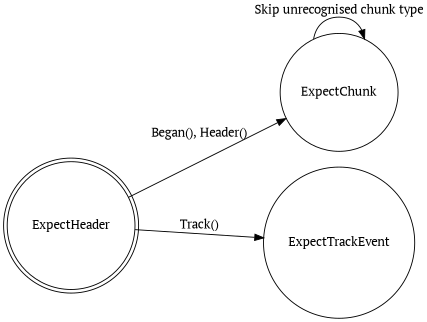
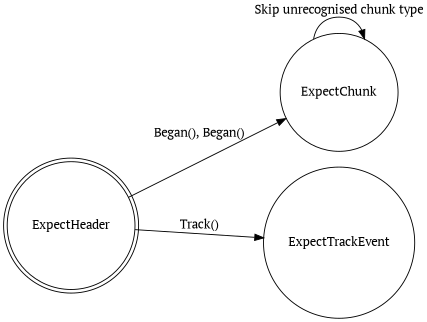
edge "ExpectHeader" -> "ExpectChunk": label "Began(), Header()" -> "Began(), Began()"
